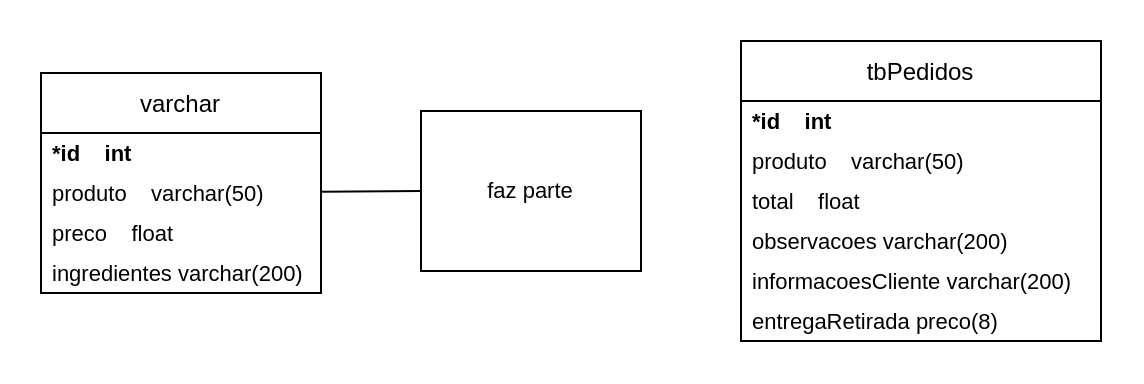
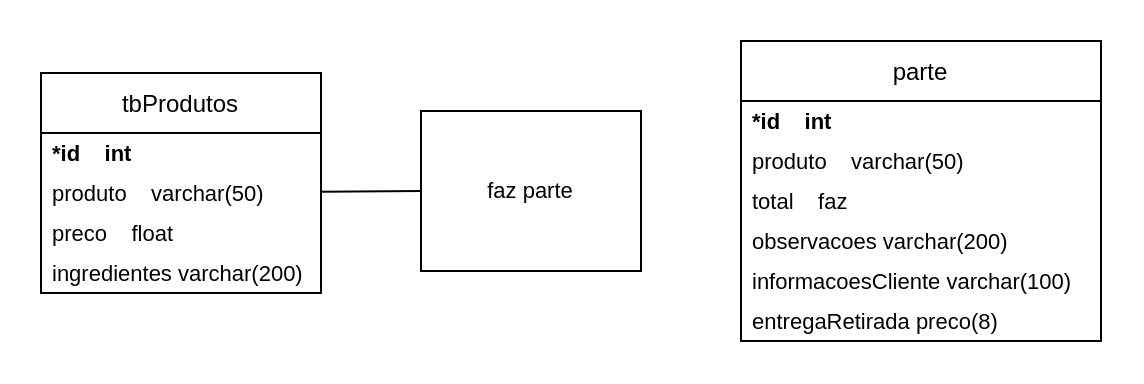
node "tbPedidos": label "tbPedidos" -> "parte"
node "varchar": label "varchar" -> "tbProdutos"
node "total float": label "total float" -> "total faz"
node "informacoesCliente varchar(200)": label "informacoesCliente varchar(200)" -> "informacoesCliente varchar(100)"
